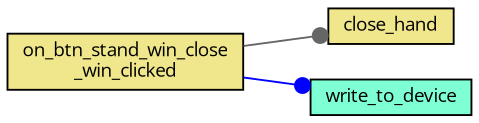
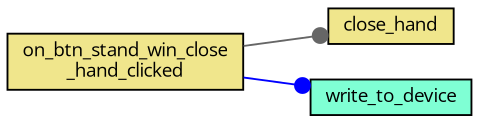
node "on_btn_stand_win_close _win_clicked": label "on_btn_stand_win_close _win_clicked" -> "on_btn_stand_win_close _hand_clicked"
